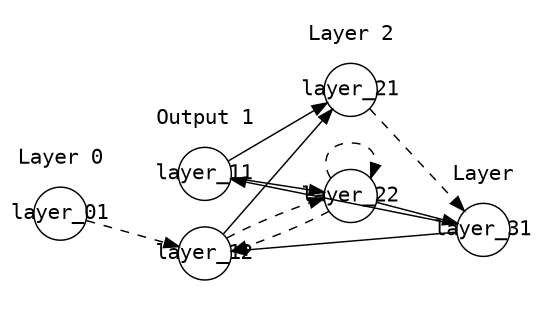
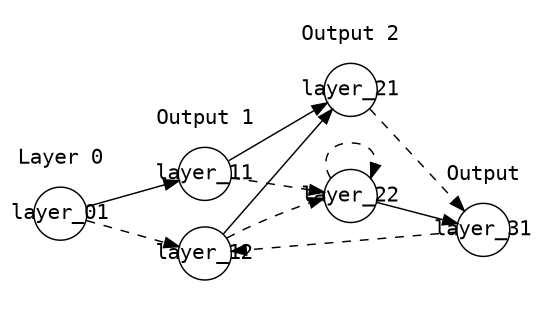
cluster "Layer 2": label "Layer 2" -> "Output 2"
cluster "Layer": label "Layer" -> "Output"
edge "layer_11" -> "layer_22": style solid -> dashed
edge "layer_31" -> "layer_11": now "layer_01" -> "layer_11"
edge "layer_22" -> "layer_12": removed
edge "layer_31" -> "layer_12": style solid -> dashed
